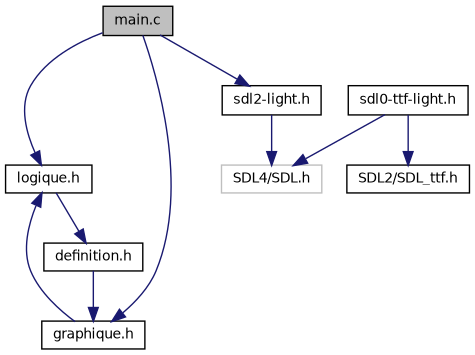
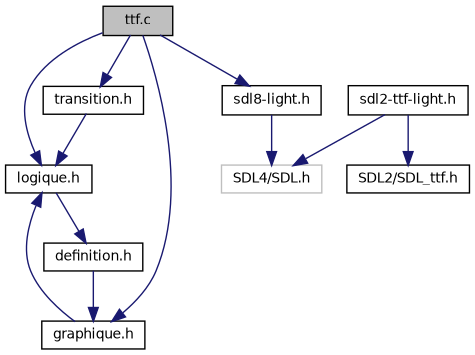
node "main.c": label "main.c" -> "ttf.c"
node "transition.h": added
node "sdl2-light.h": label "sdl2-light.h" -> "sdl8-light.h"
node "sdl0-ttf-light.h": label "sdl0-ttf-light.h" -> "sdl2-ttf-light.h"
